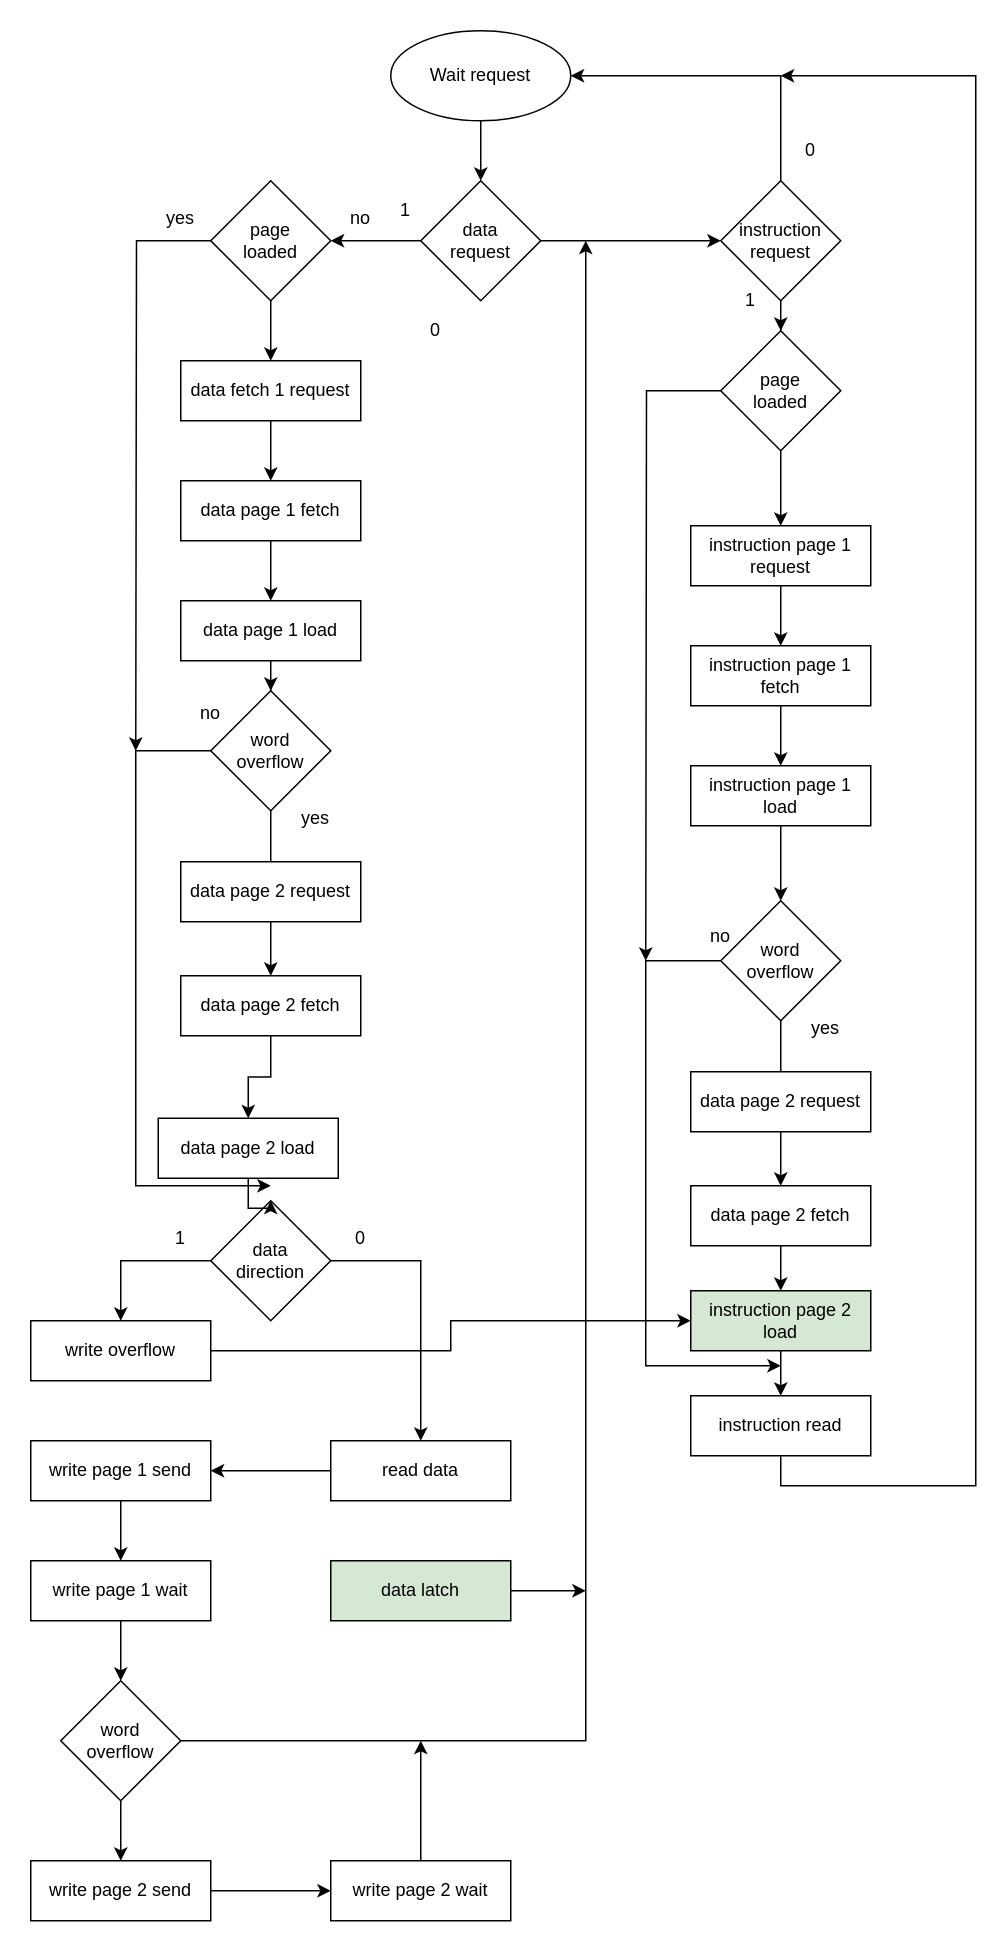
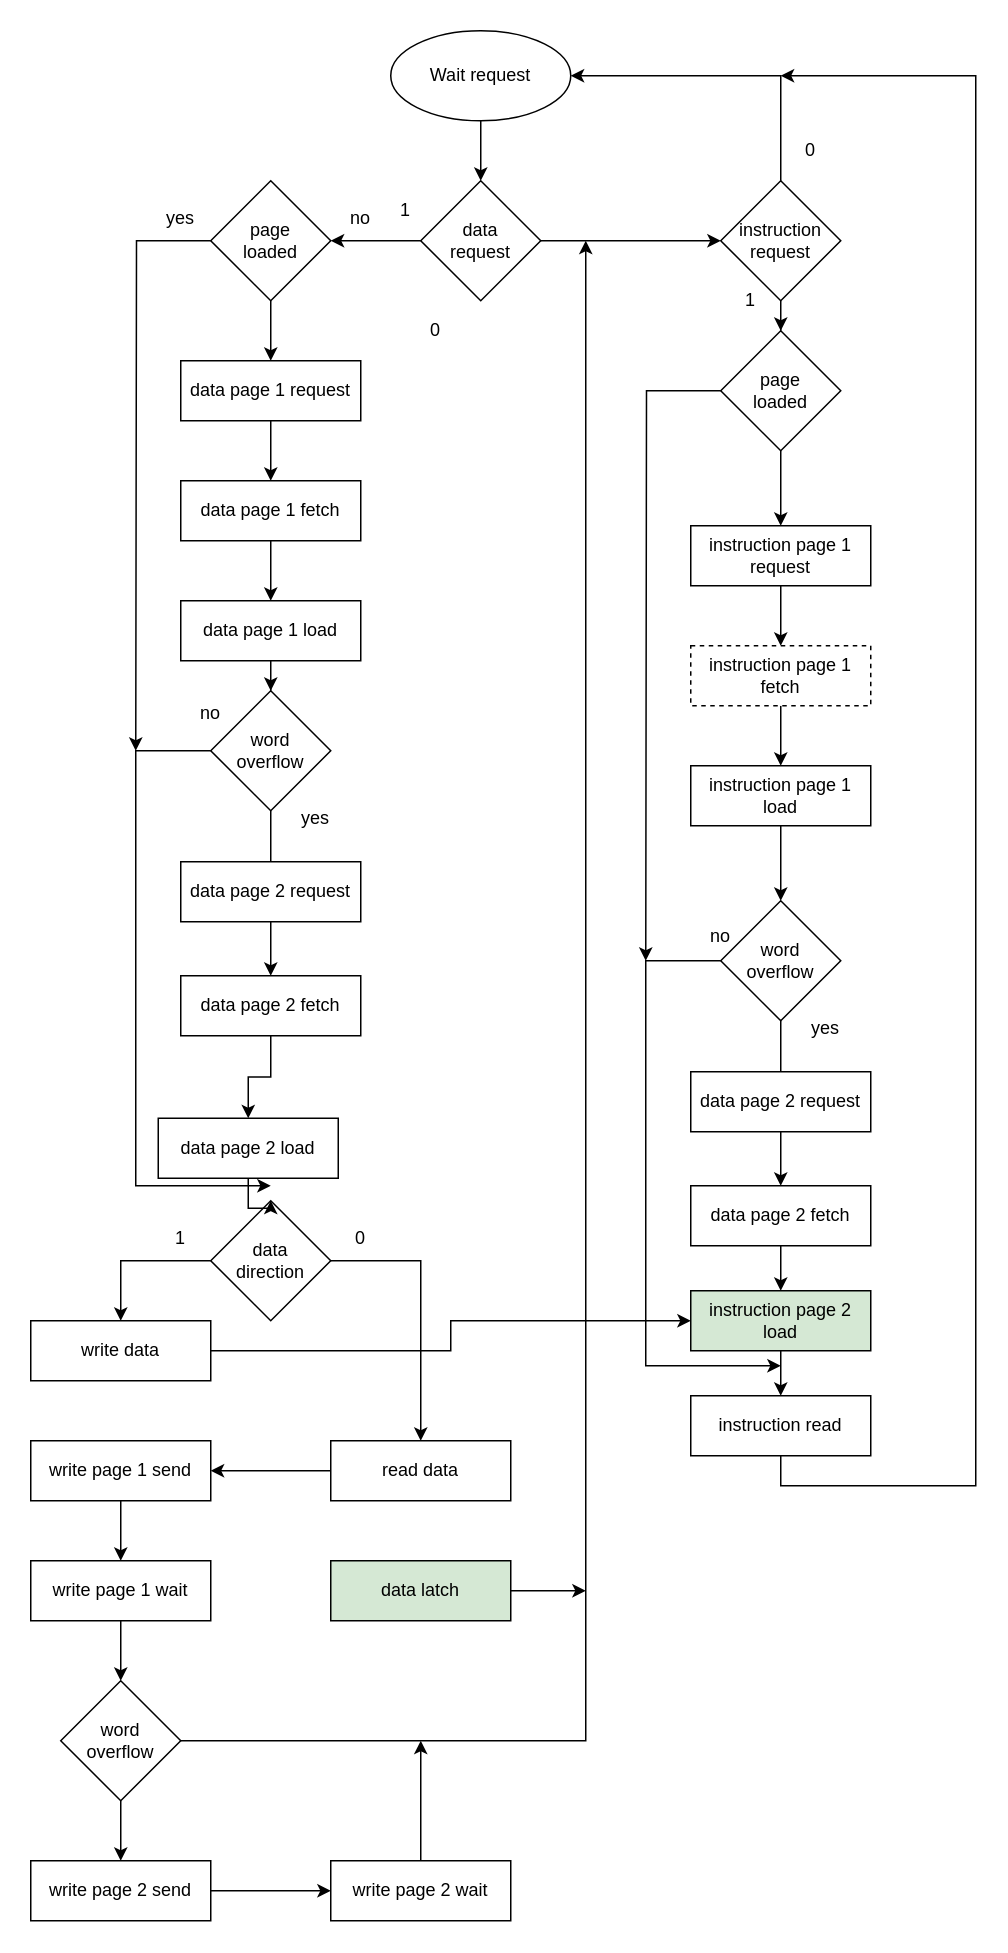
node "data fetch 1 request": label "data fetch 1 request" -> "data page 1 request"
node "instruction page 1 fetch": style solid -> dashed
node "write overflow": label "write overflow" -> "write data"
